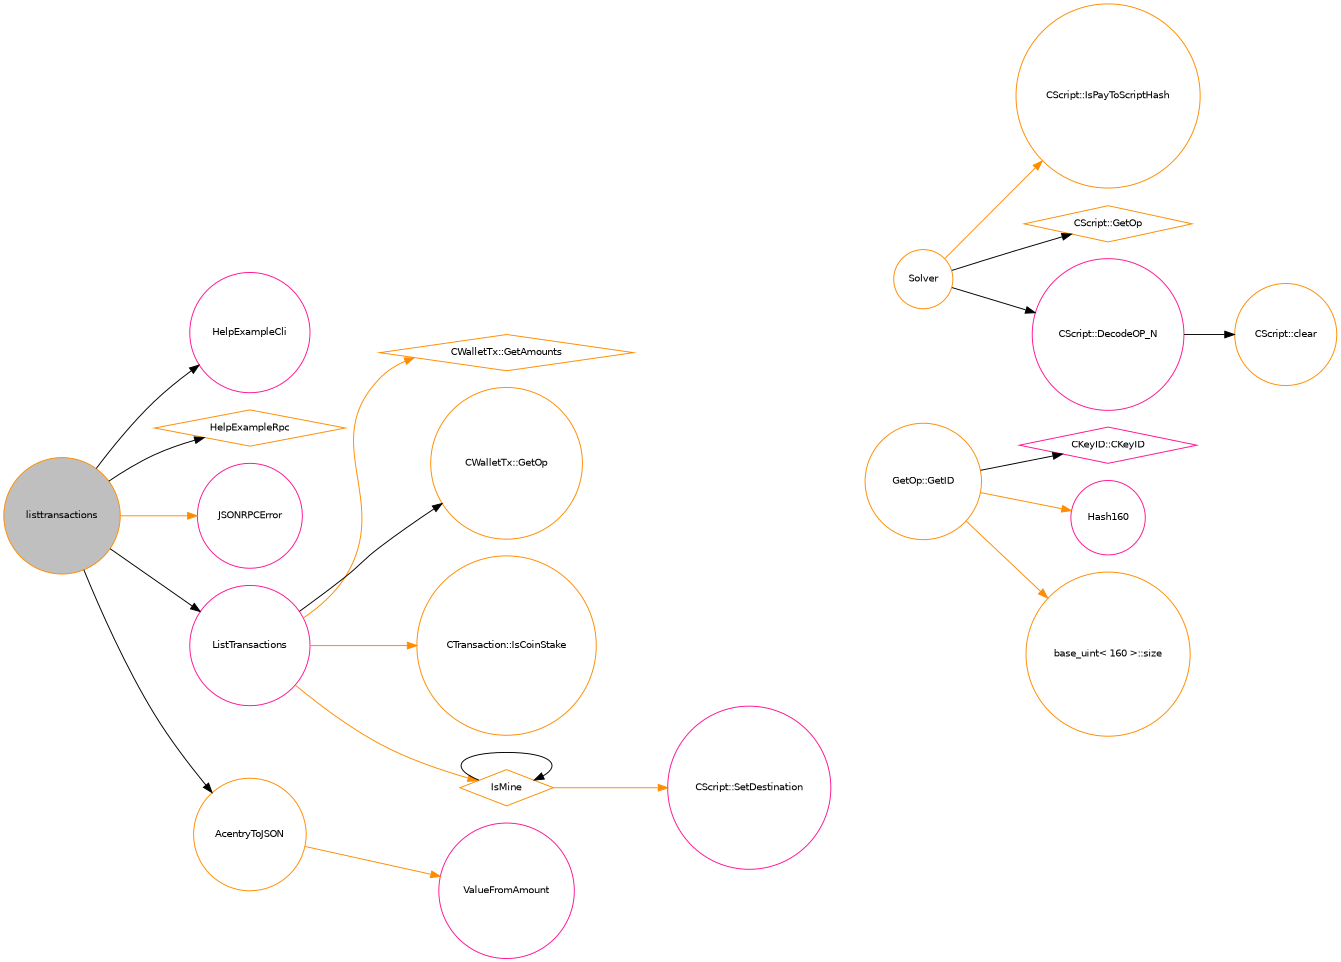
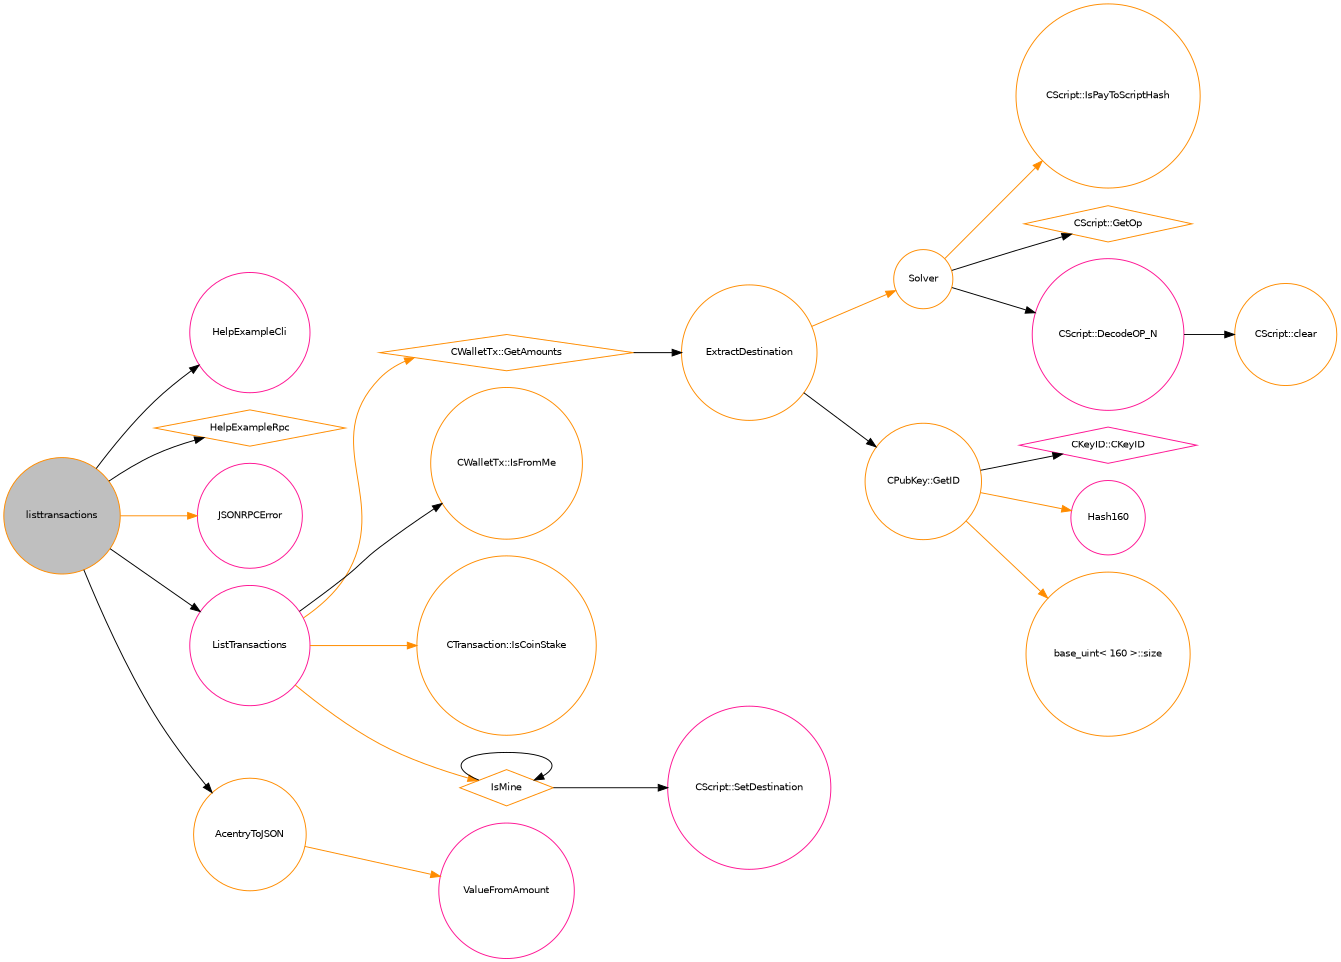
node "ExtractDestination": added
node "CWalletTx::GetOp": label "CWalletTx::GetOp" -> "CWalletTx::IsFromMe"
node "GetOp::GetID": label "GetOp::GetID" -> "CPubKey::GetID"
edge "IsMine" -> "CScript::SetDestination": color darkorange -> black
